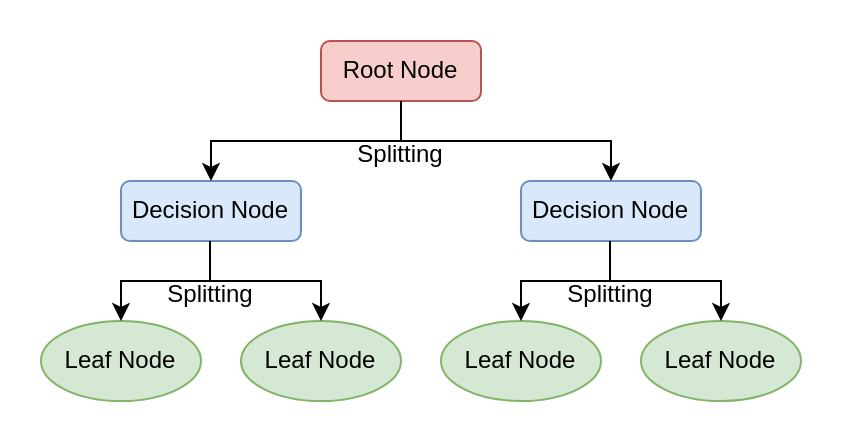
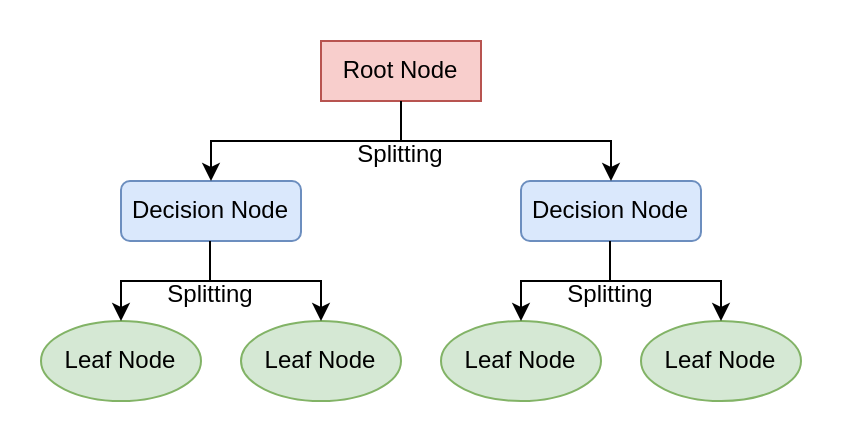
node "Root Node": shape rounded rectangle -> rectangle
